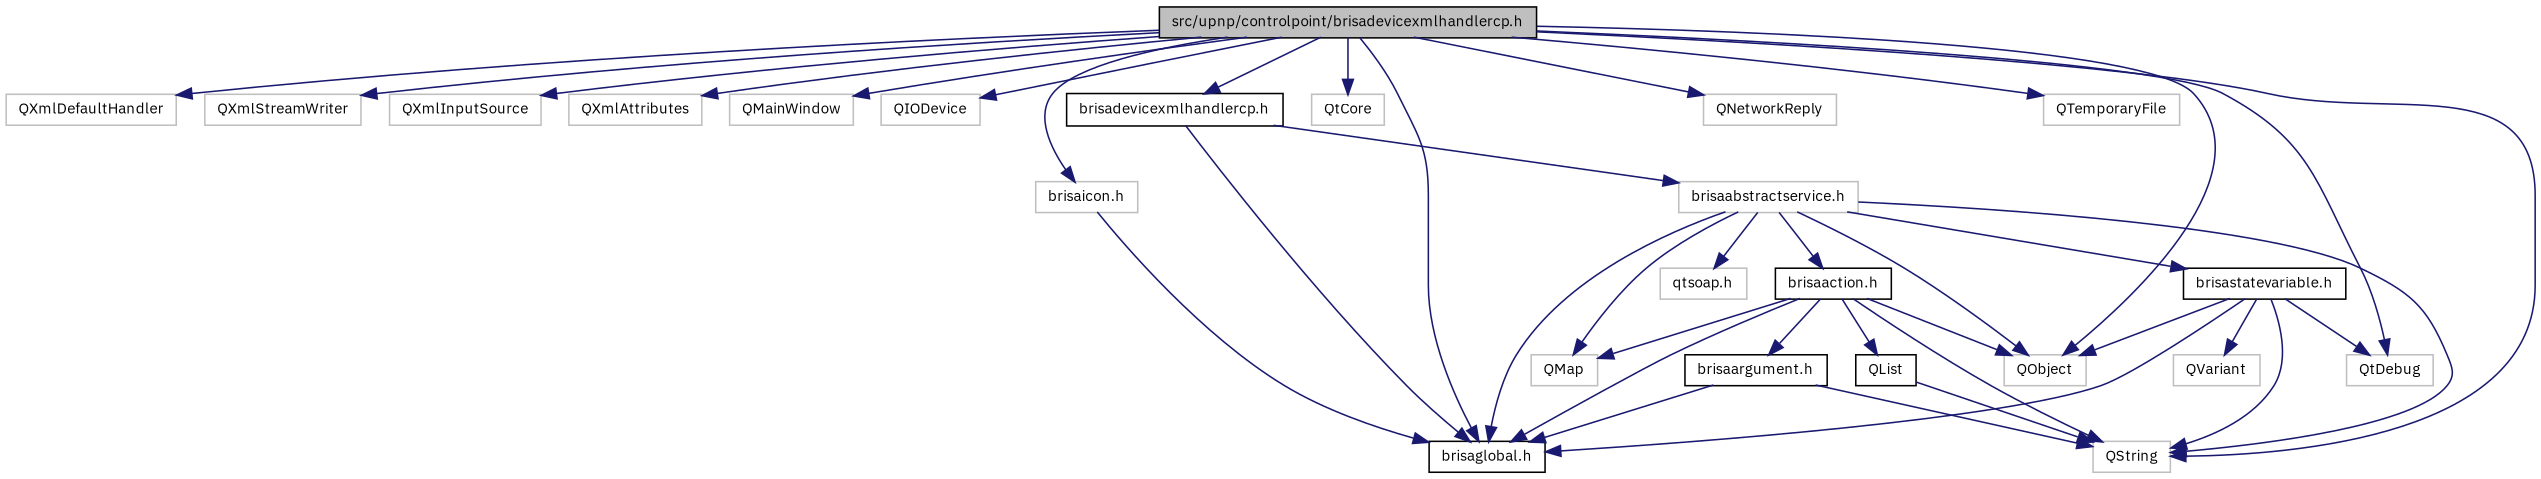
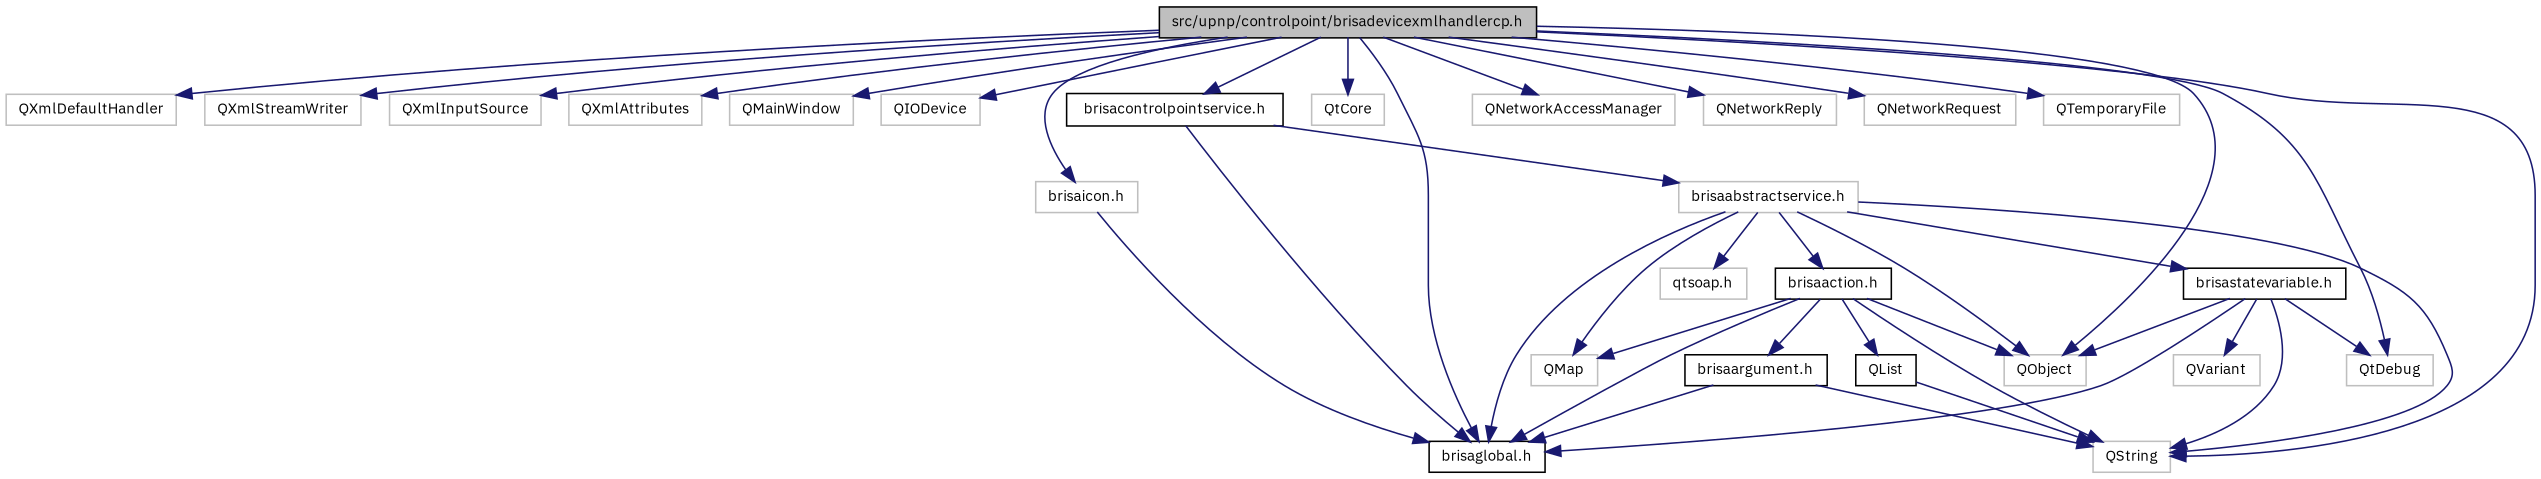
node "brisadevicexmlhandlercp.h": label "brisadevicexmlhandlercp.h" -> "brisacontrolpointservice.h"
node "QNetworkAccessManager": added
node "QNetworkRequest": added
